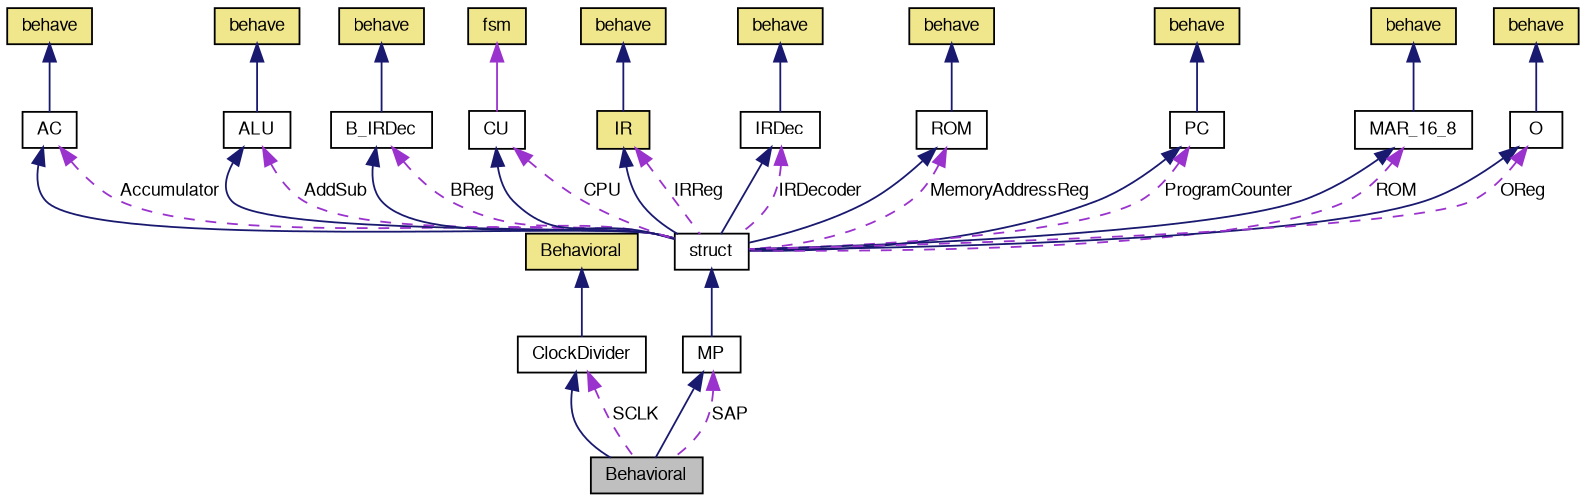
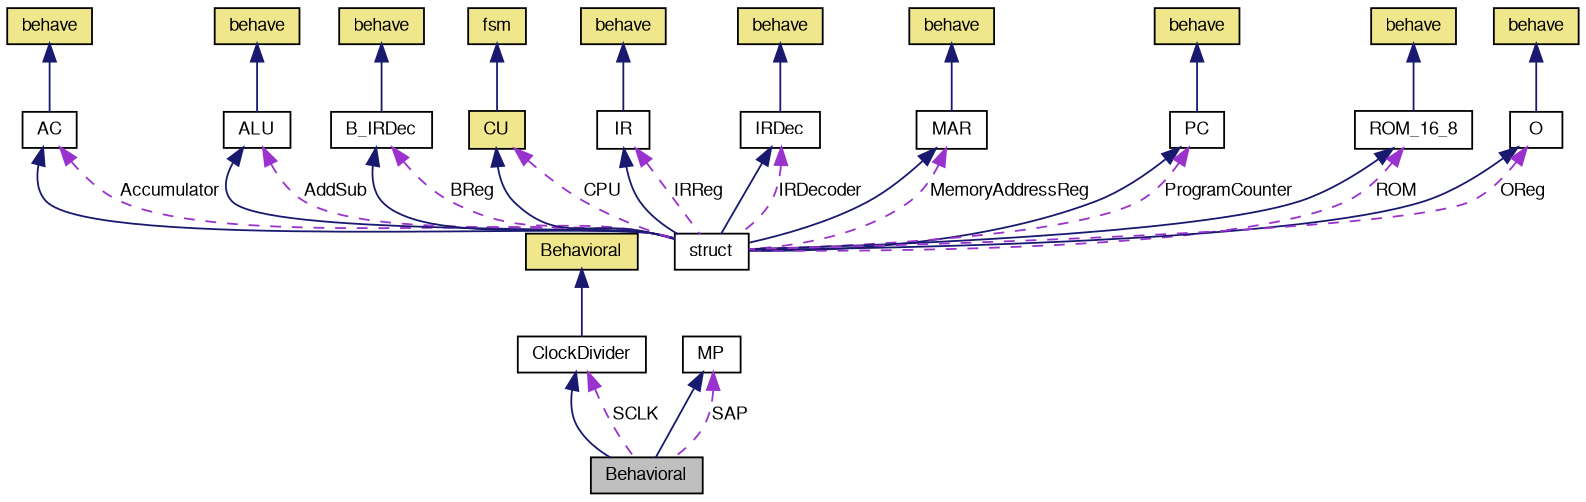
edge "CU" -> "fsm": color darkorchid3 -> midnightblue
node "CU": fillcolor white -> khaki
node "IR": fillcolor khaki -> white
node "ROM": label "ROM" -> "MAR"
node "MAR_16_8": label "MAR_16_8" -> "ROM_16_8"
edge "MP" -> "struct": removed
